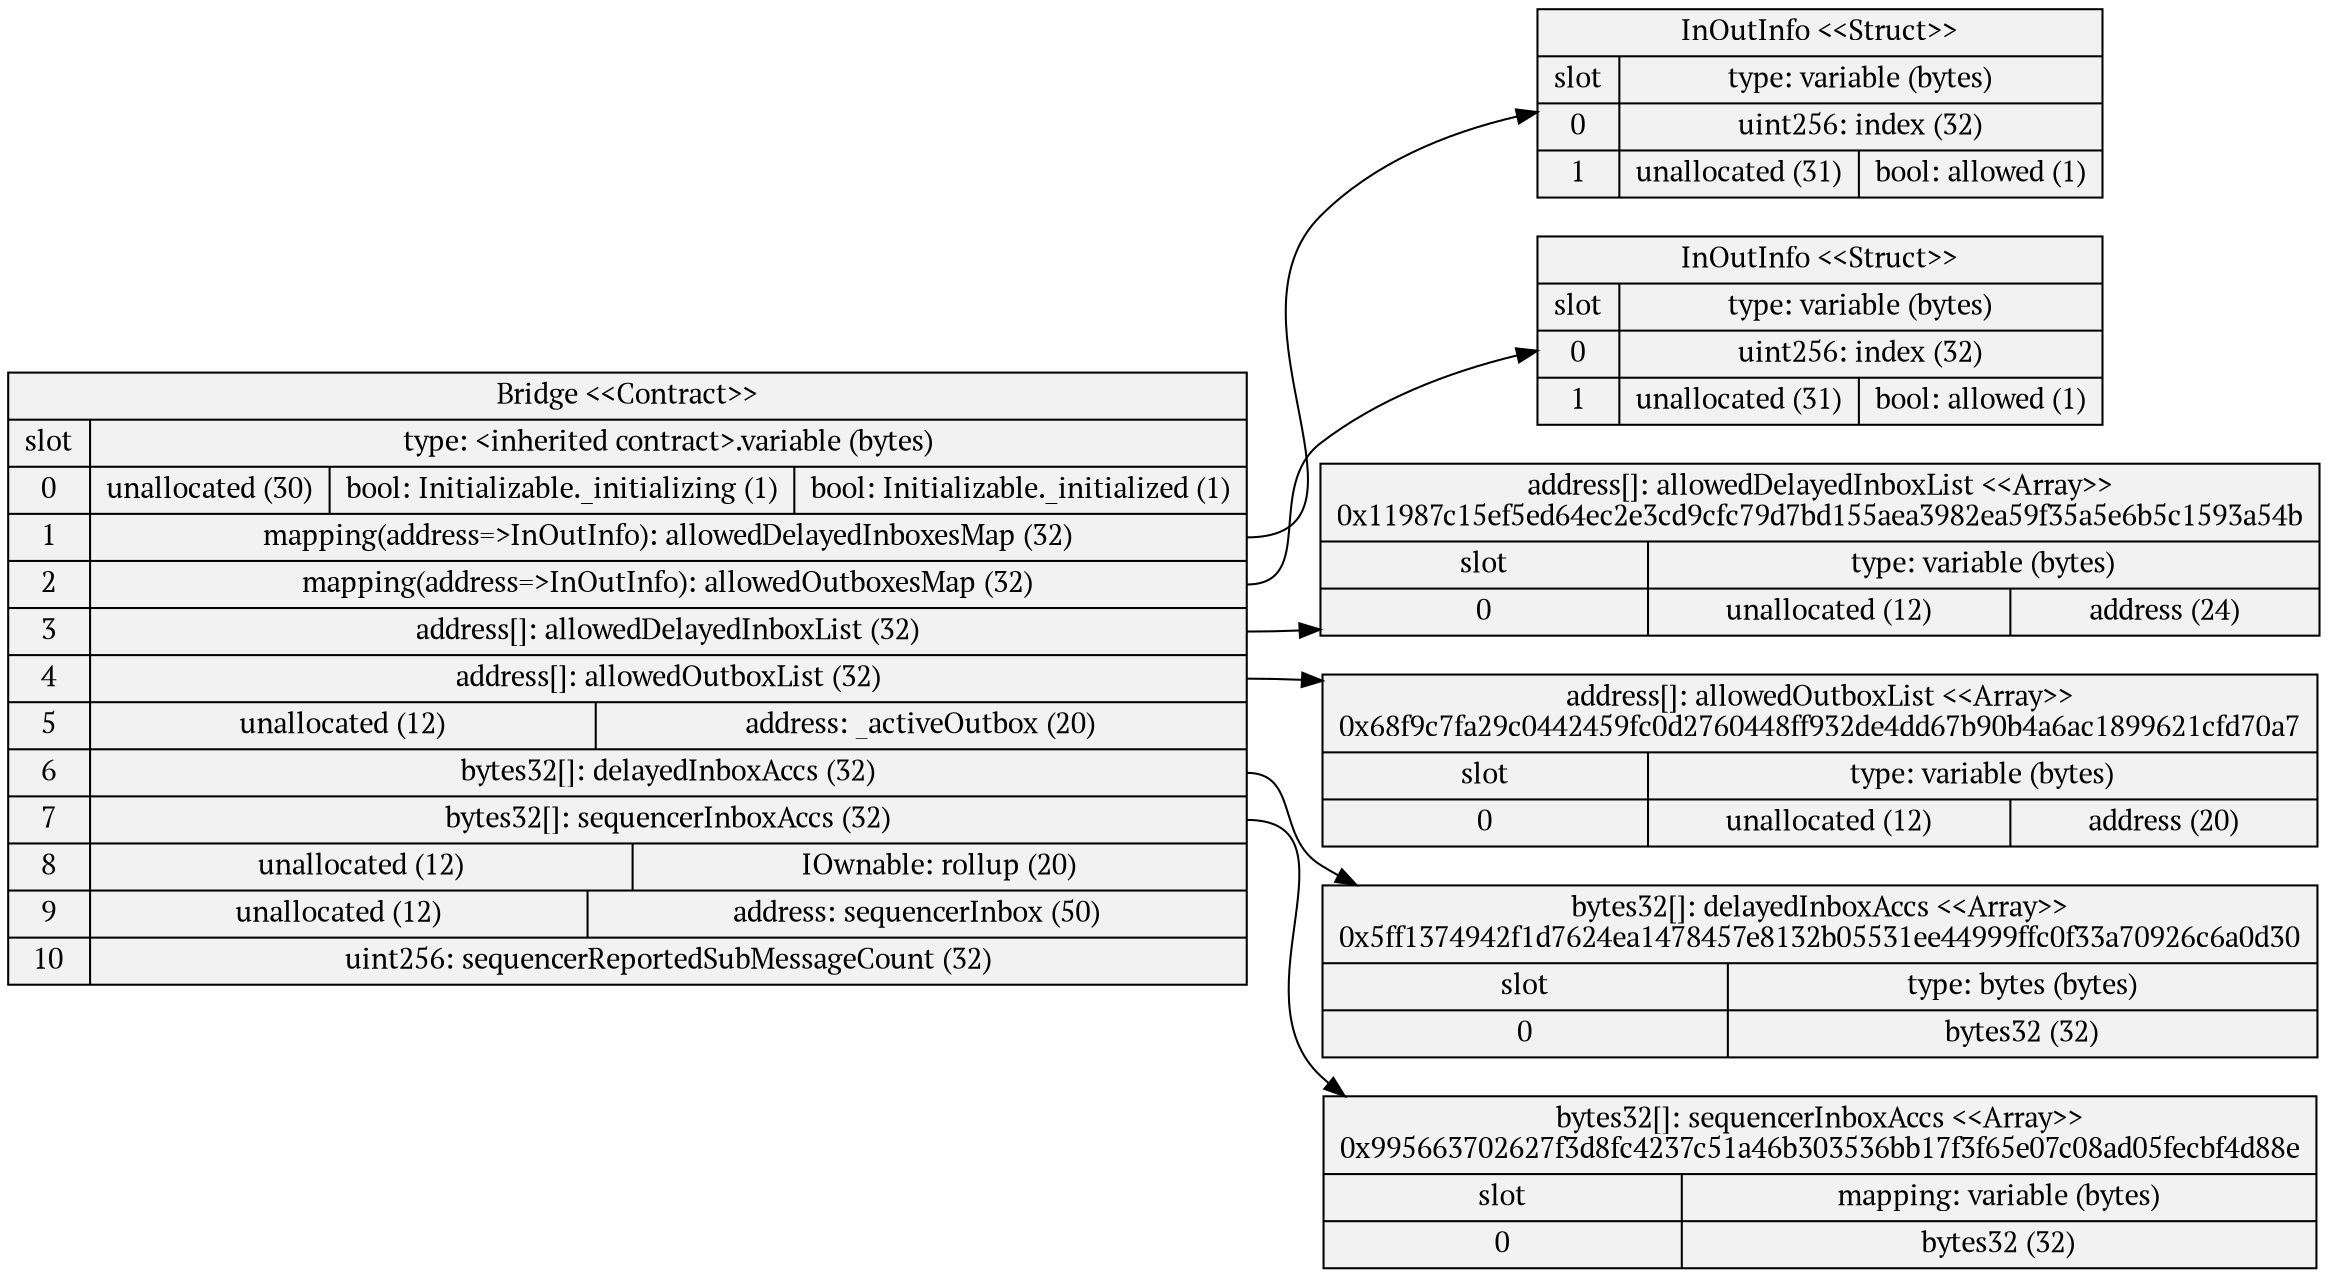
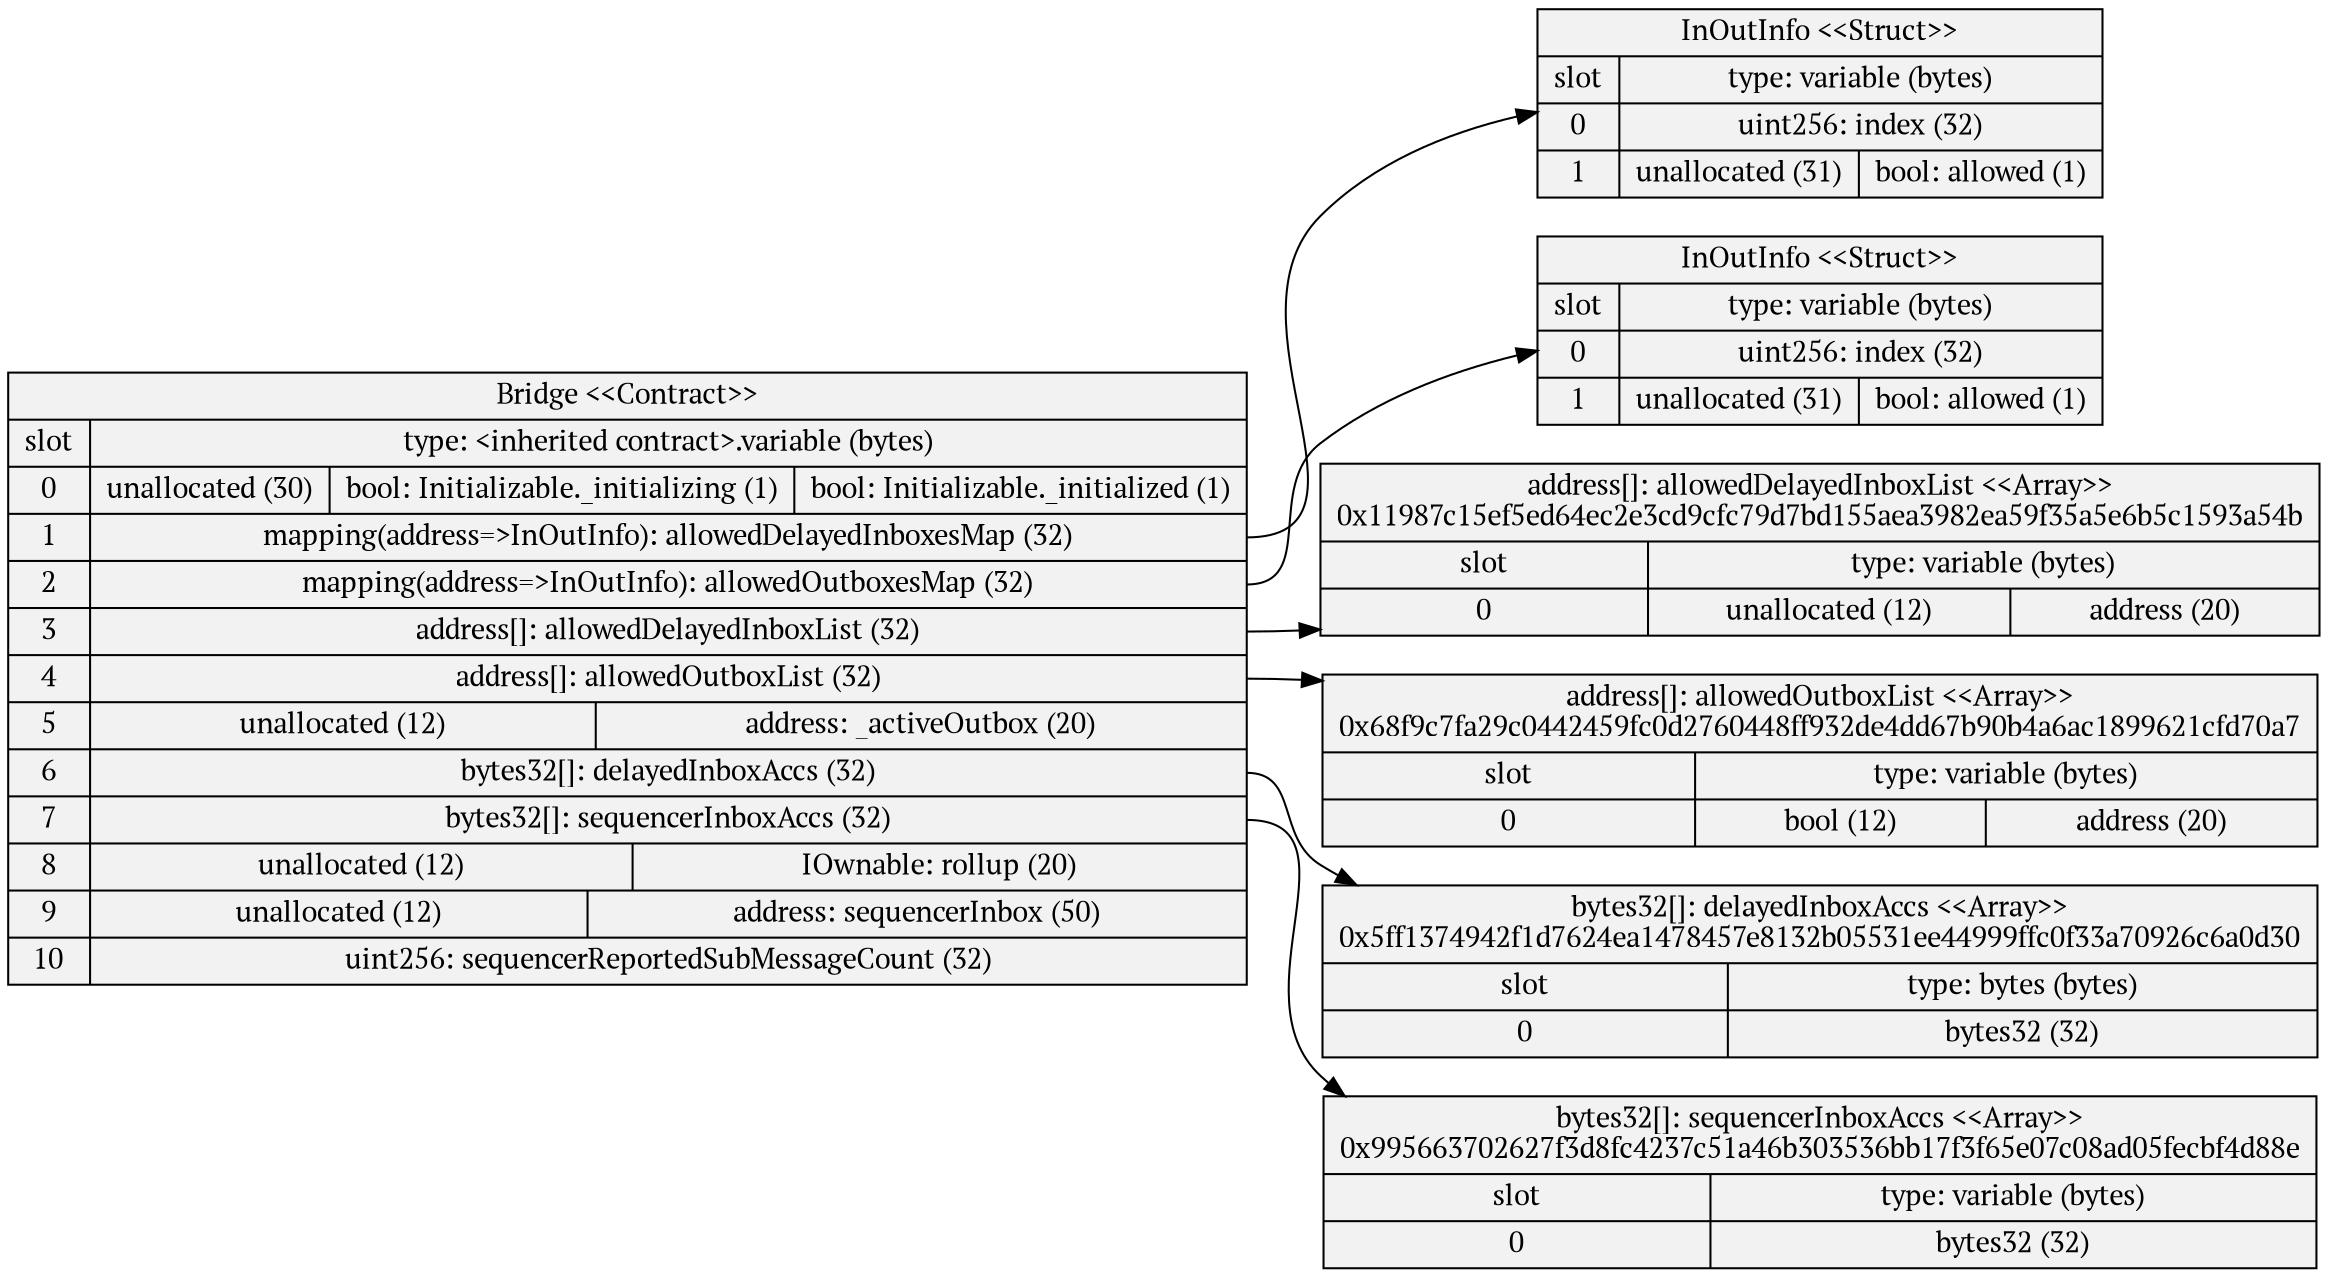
node "address[]: allowedDelayedInboxList <<Array>>": text "address (24)" -> "address (20)"
node "address[]: allowedOutboxList <<Array>>": text "unallocated (12)" -> "bool (12)"
node "bytes32[]: sequencerInboxAccs <<Array>>": text "mapping: variable (bytes)" -> "type: variable (bytes)"
